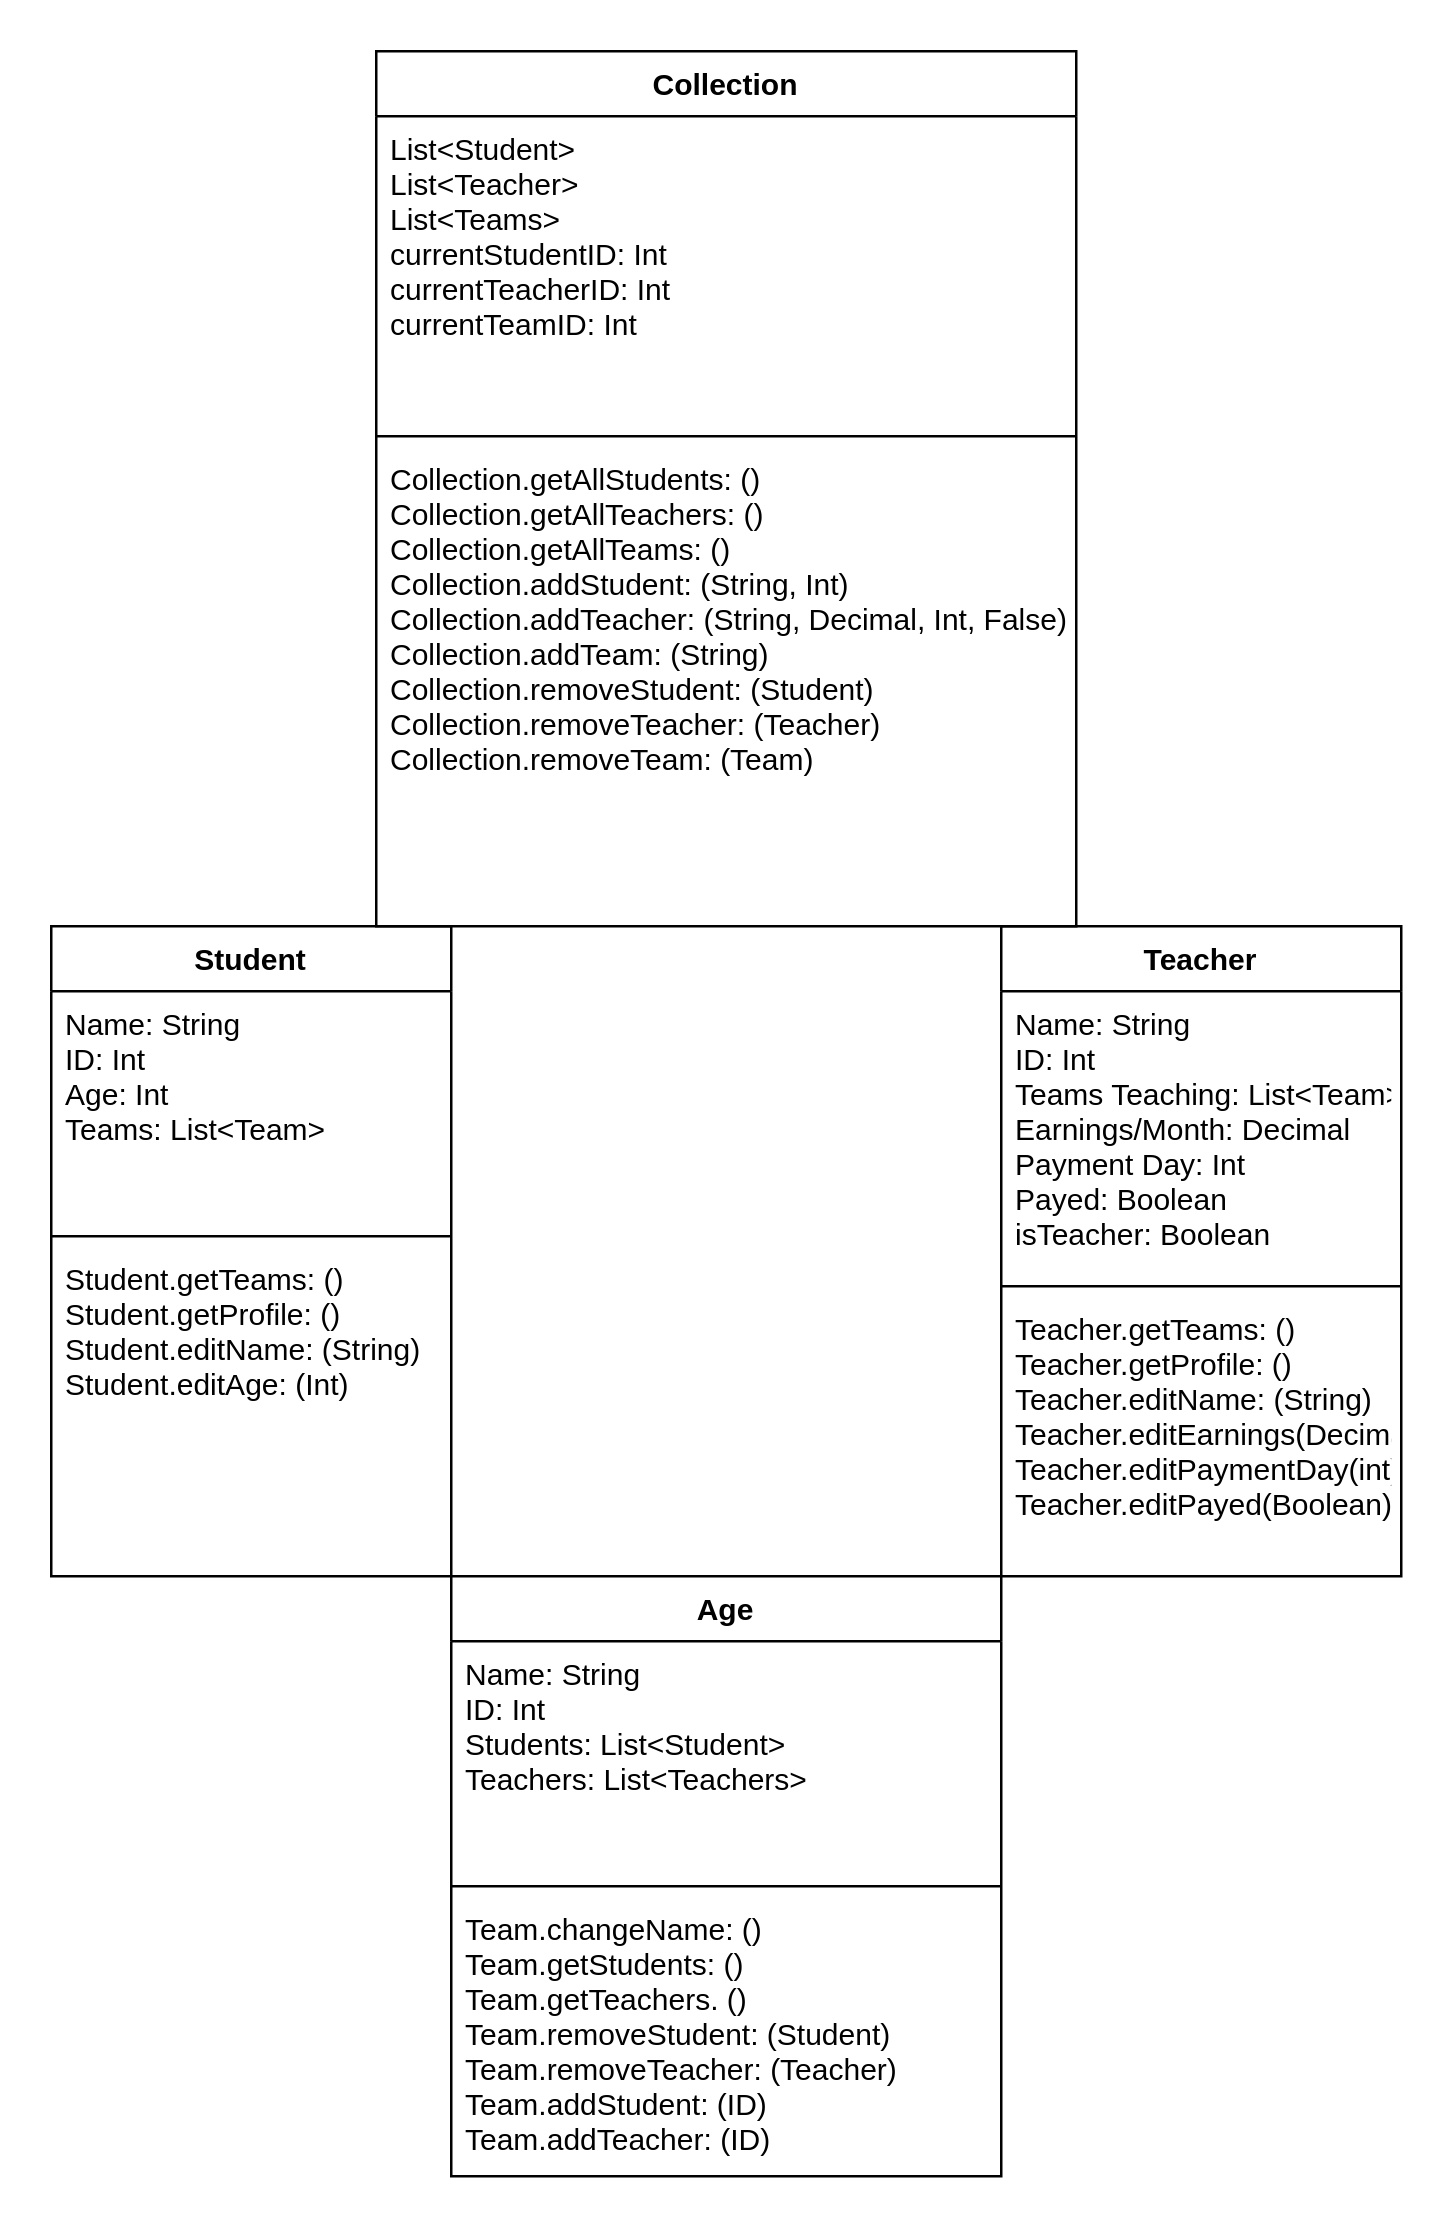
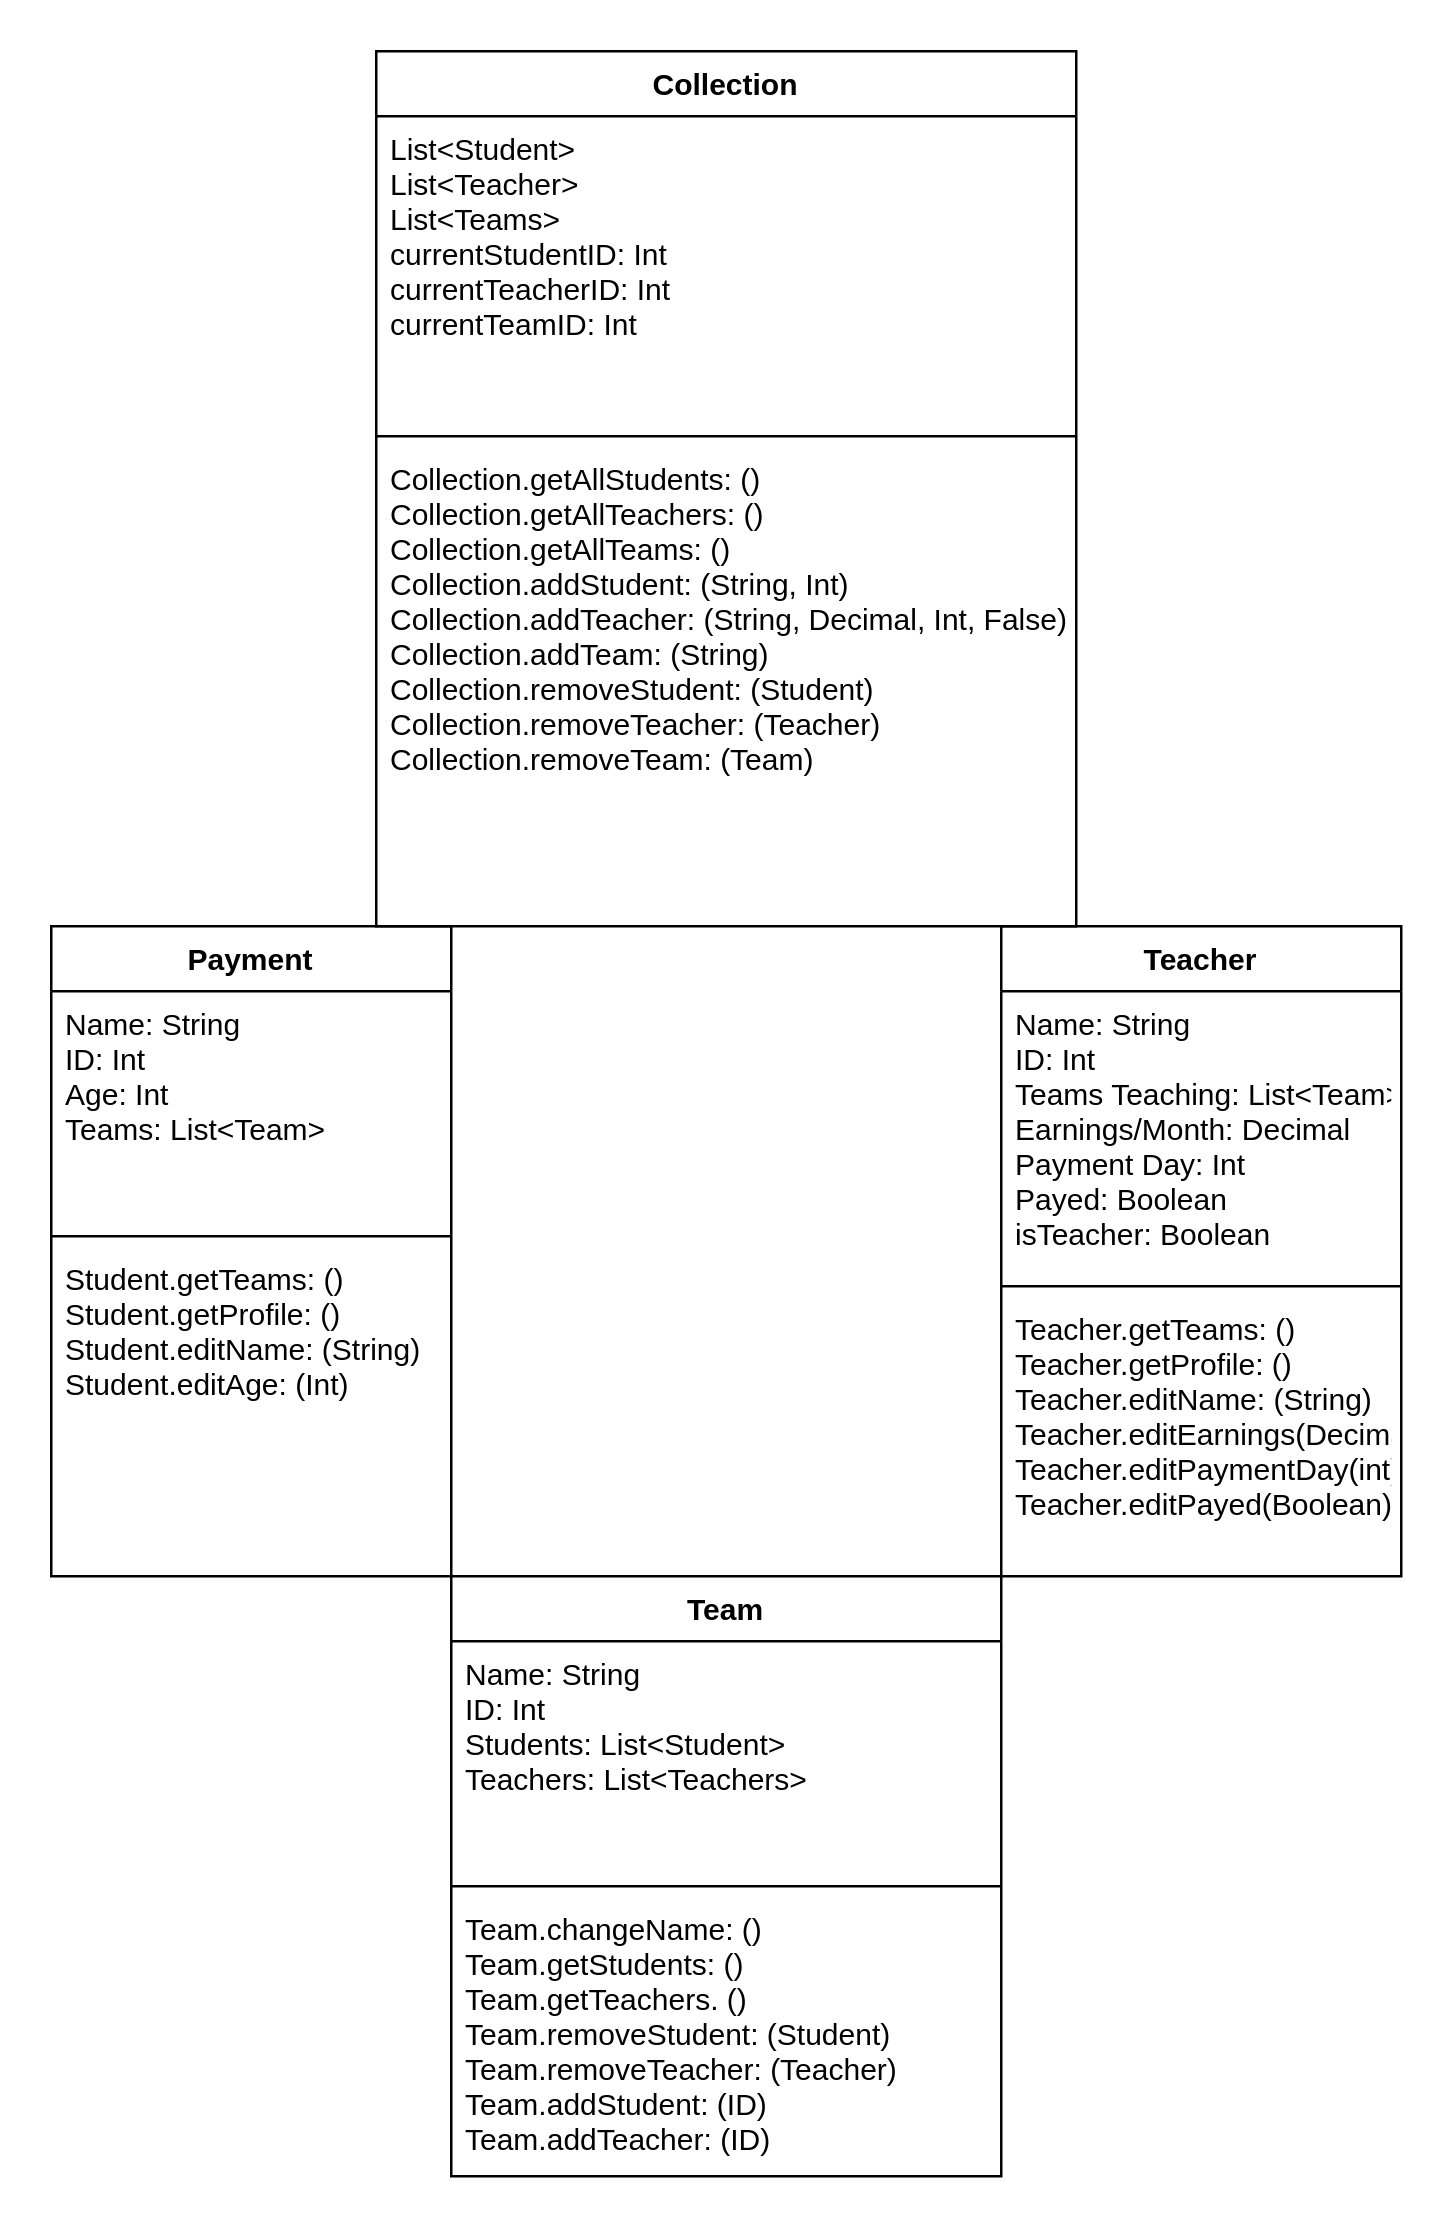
node "Student": label "Student" -> "Payment"
node "Age": label "Age" -> "Team"
